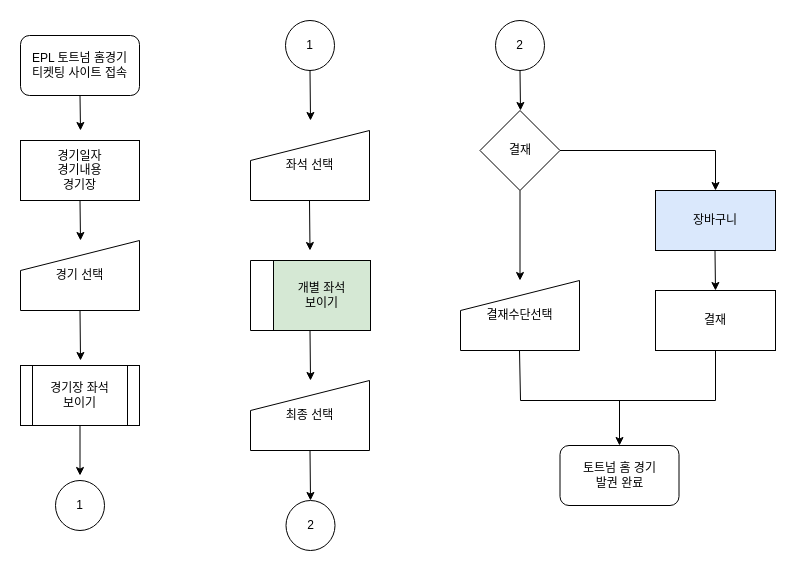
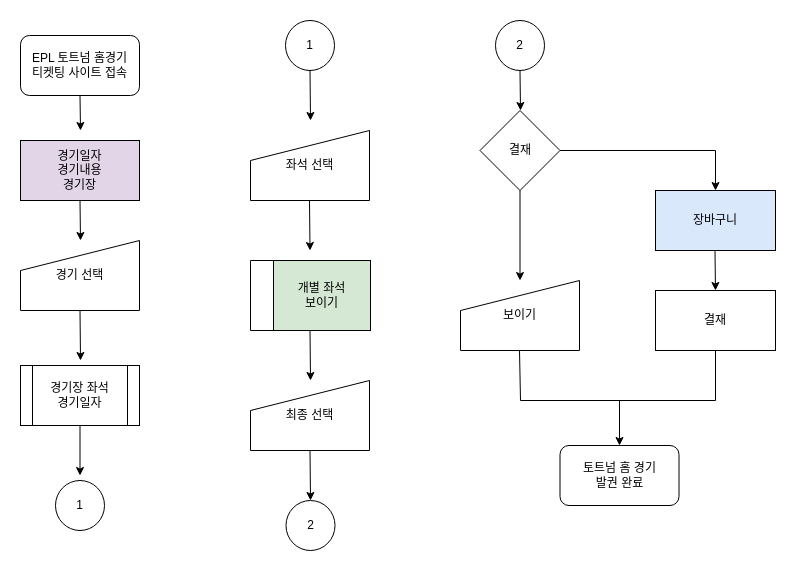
node "경기일자 경기내용 경기장": fillcolor #ffffff -> #e1d5e7
node "결재수단선택": label "결재수단선택" -> "보이기"
node "경기장 좌석 보이기": label "경기장 좌석 보이기" -> "경기장 좌석 경기일자"
